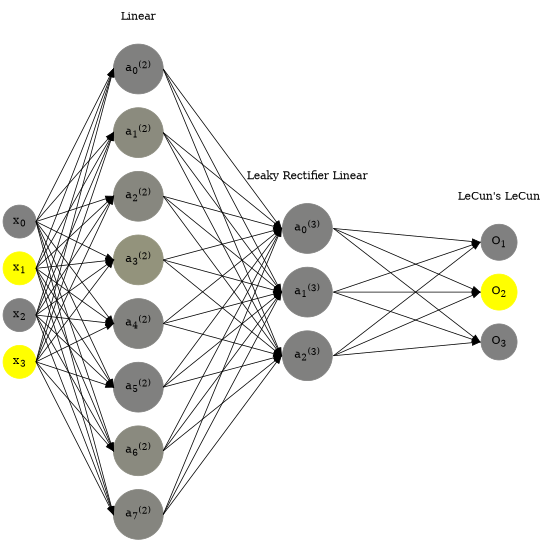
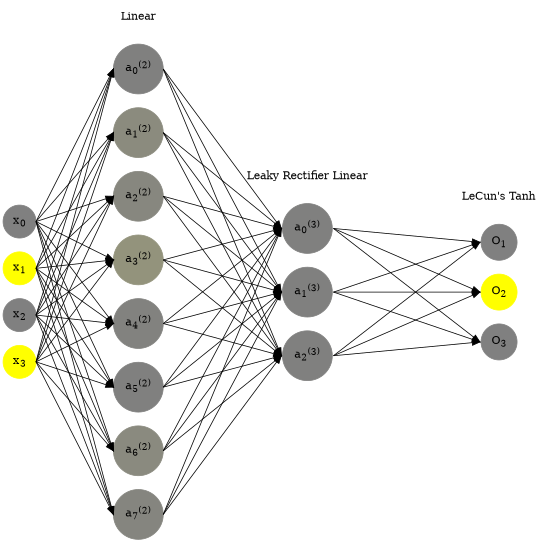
node "LeCun's LeCun": label "LeCun's LeCun" -> "LeCun's Tanh"
